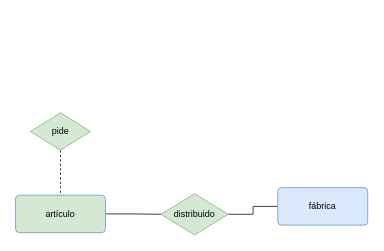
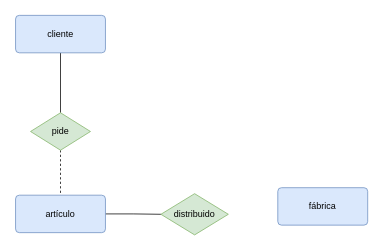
node "cliente": added
edge "cliente" -- "pide": added
edge "fábrica" -- "distribuido": removed
node "artículo": fillcolor #d5e8d4 -> #dae8fc
